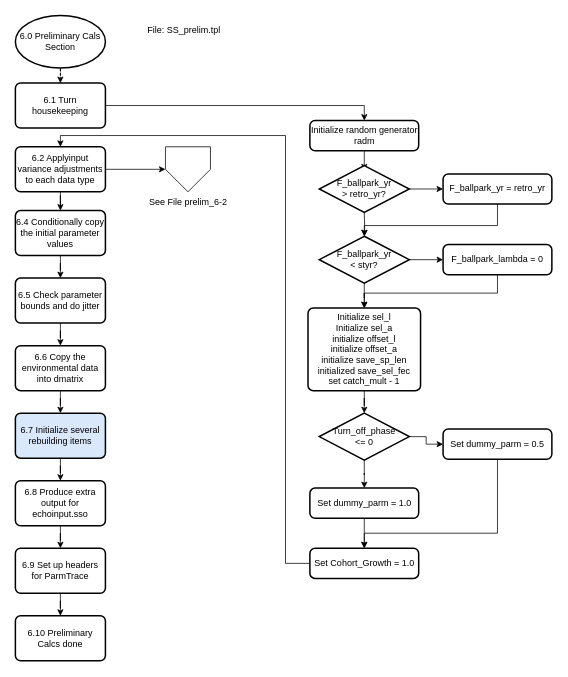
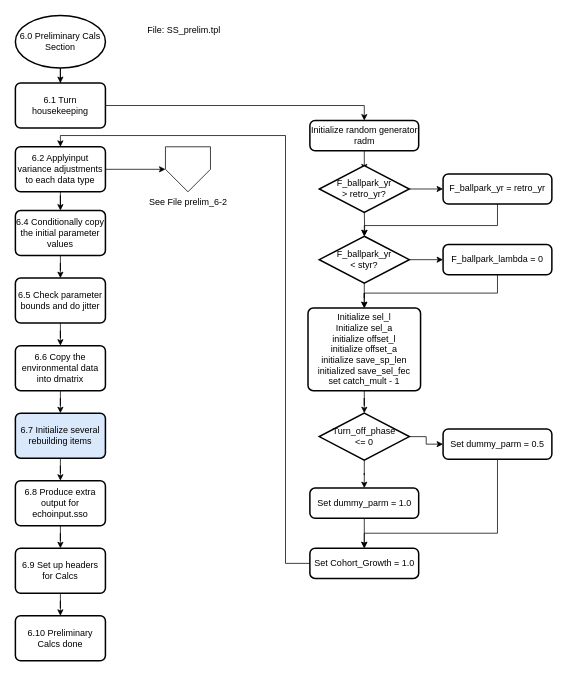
edge "6.0 Preliminary Cals Section" -> "6.1 Turn housekeeping": style dashed -> solid
node "6.9 Set up headers for ParmTrace": label "6.9 Set up headers for ParmTrace" -> "6.9 Set up headers for Calcs"
